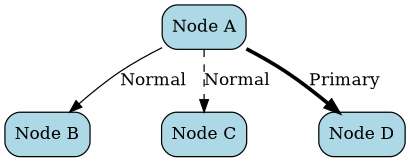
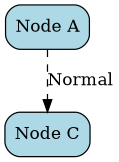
node "Node B": removed
node "Node D": removed
